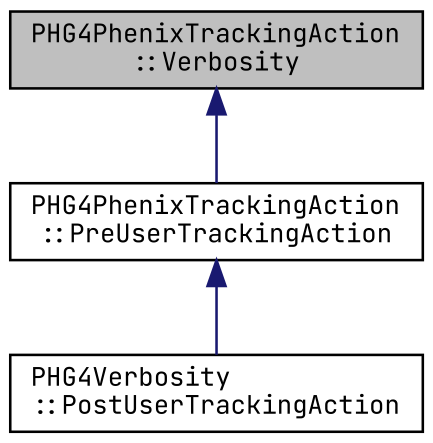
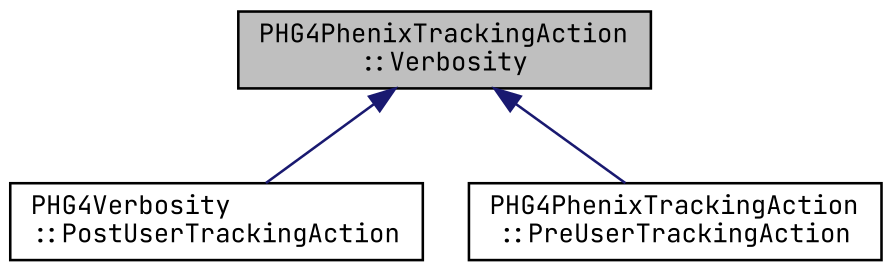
edge "PHG4Verbosity ::PostUserTrackingAction" -> "PHG4PhenixTrackingAction ::PreUserTrackingAction": now "PHG4Verbosity ::PostUserTrackingAction" -> "PHG4PhenixTrackingAction ::Verbosity"
